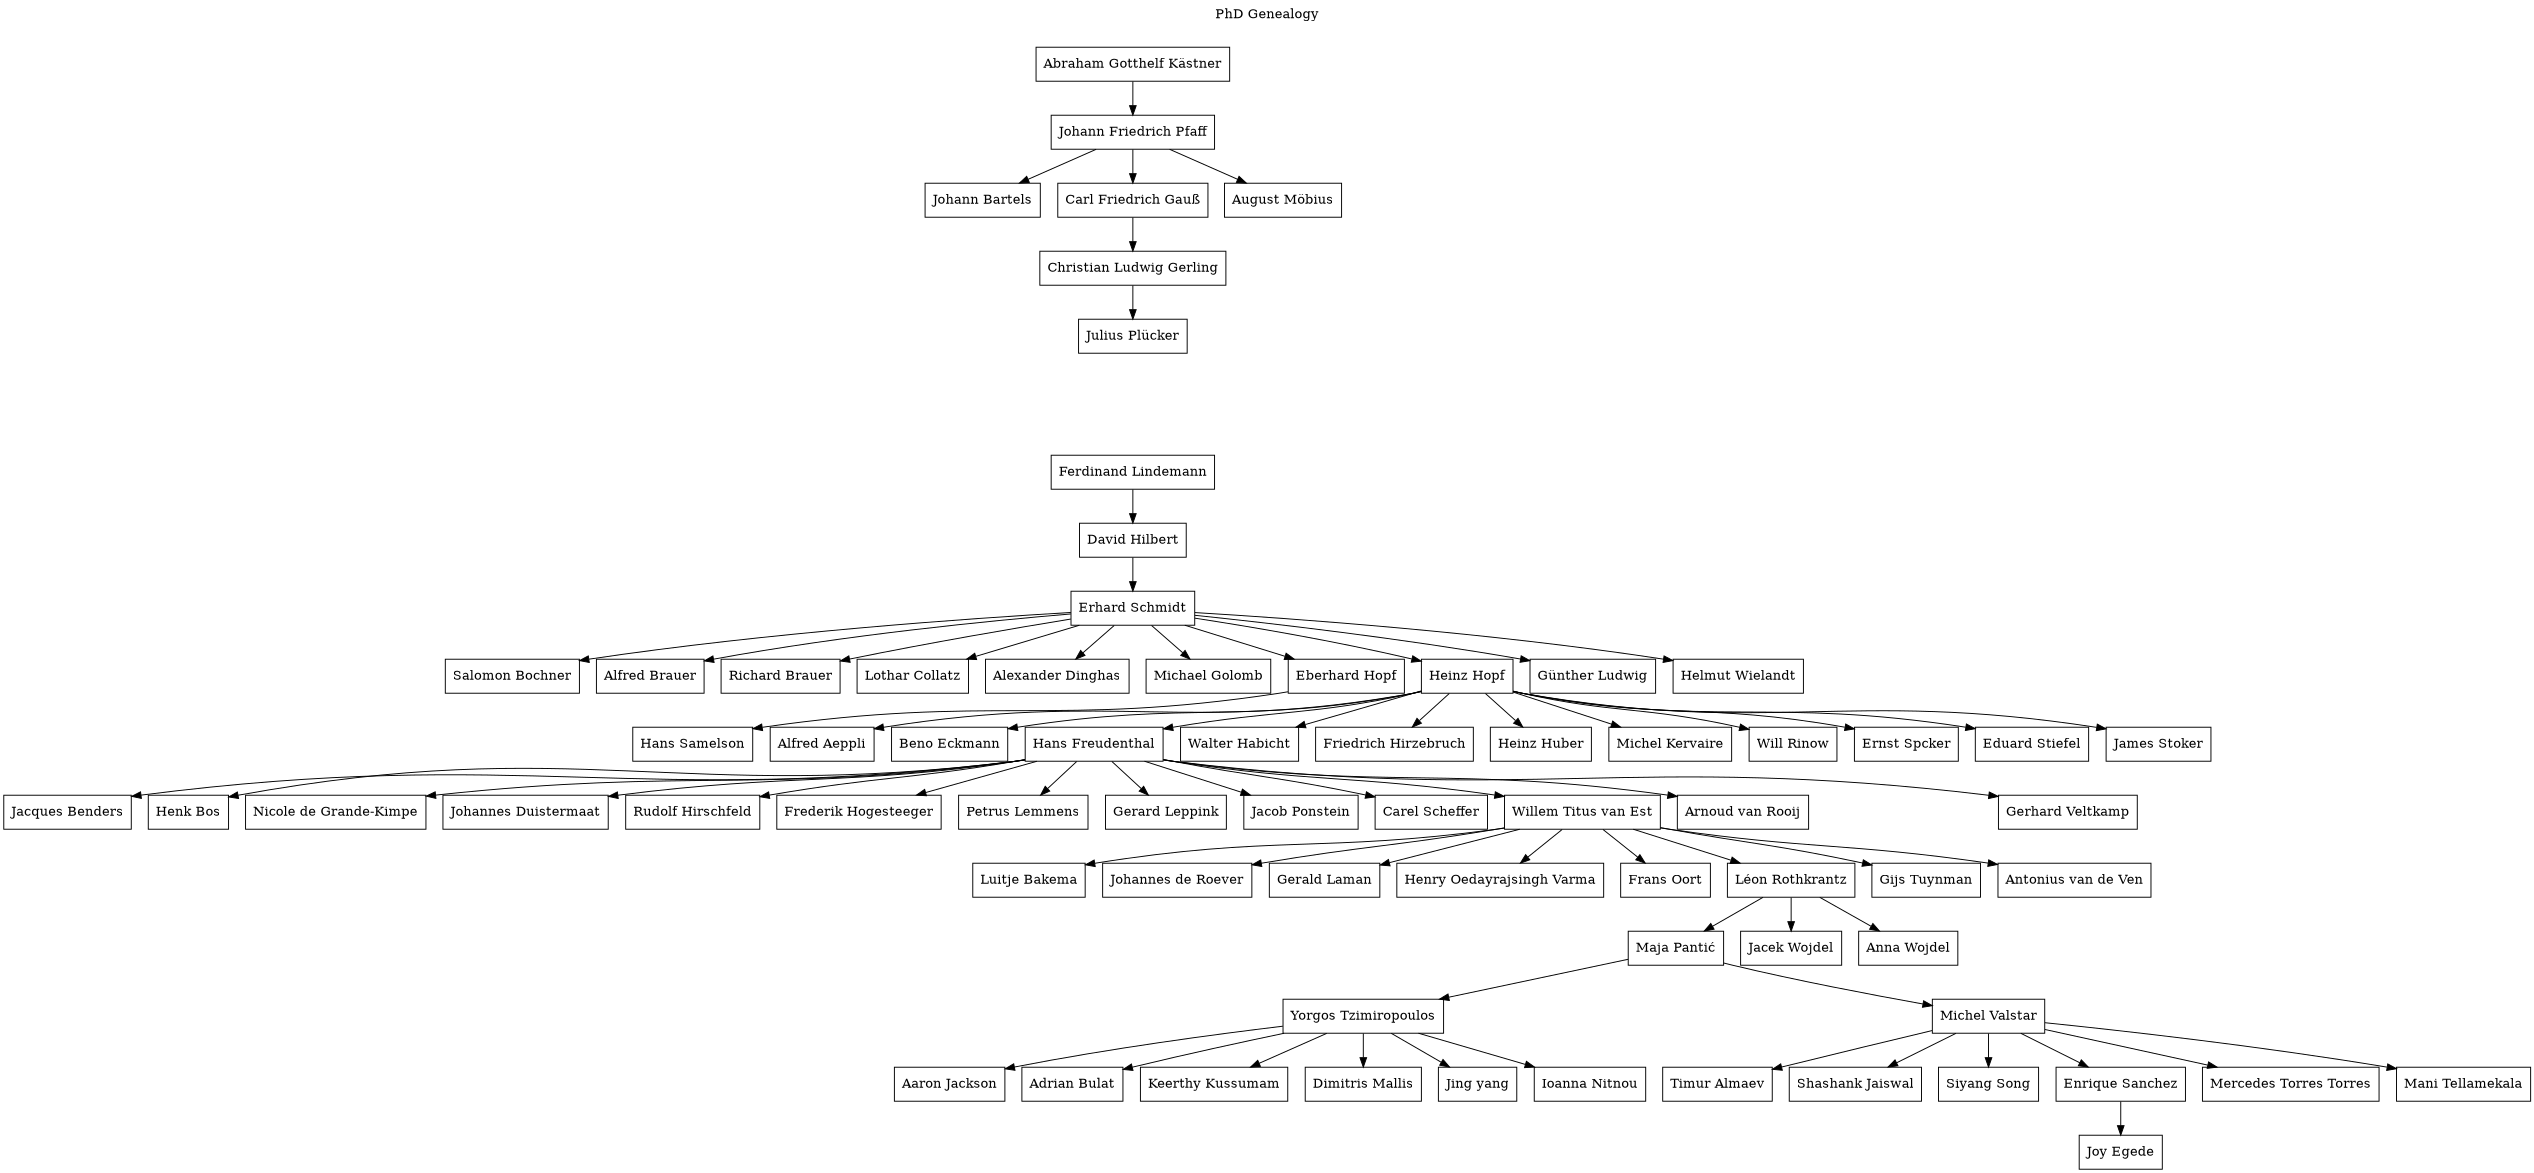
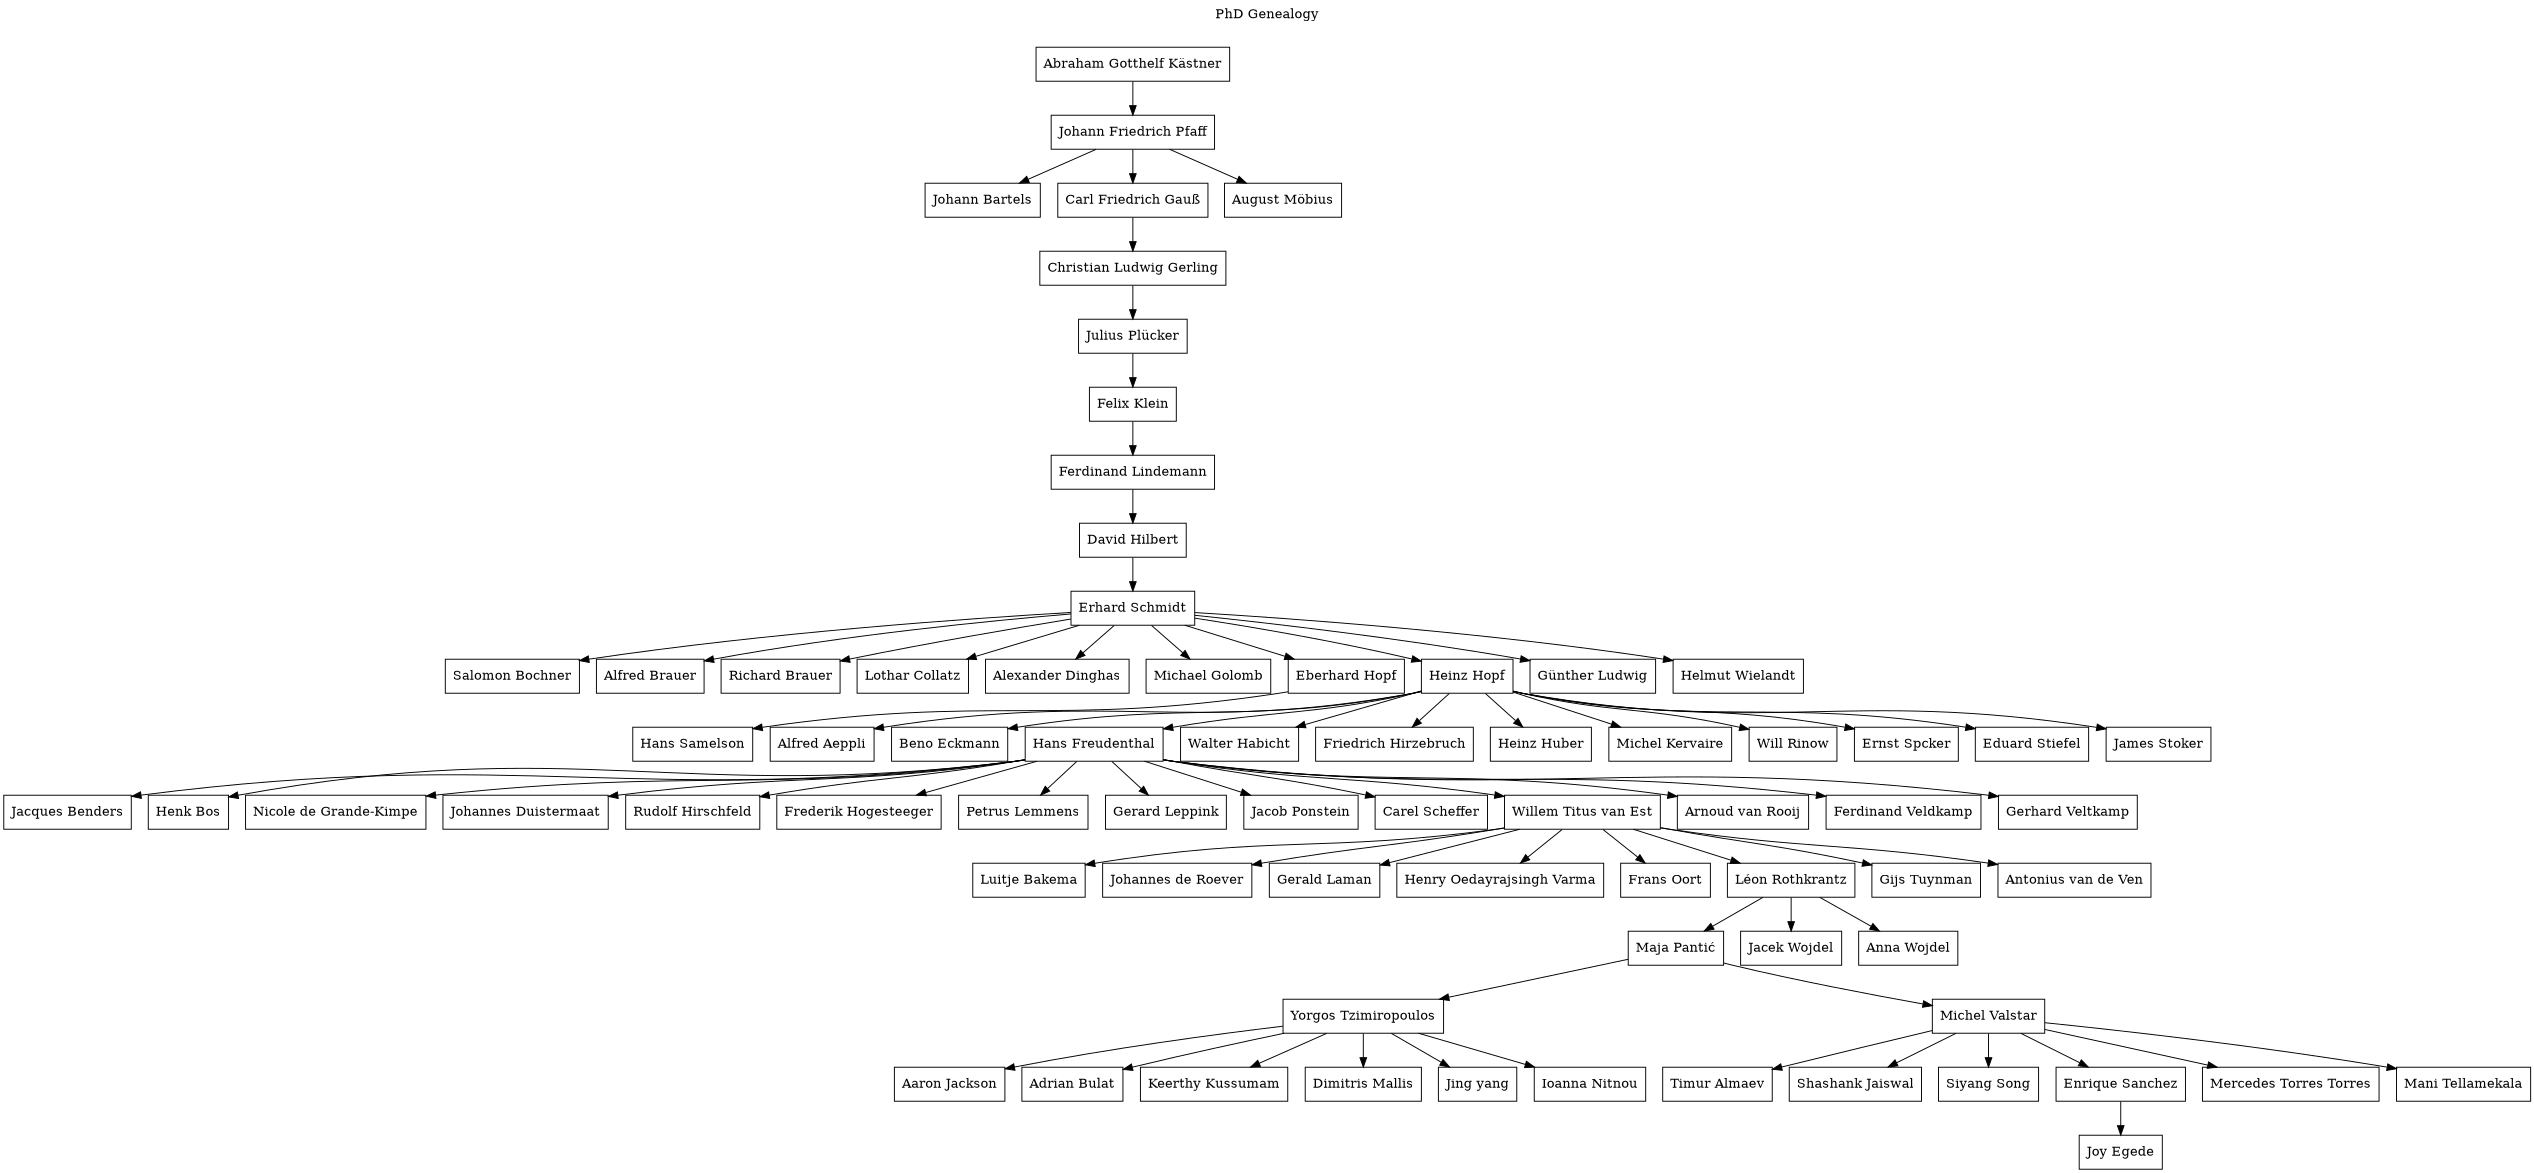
node "Felix Klein": added
node "Ferdinand Veldkamp": added
